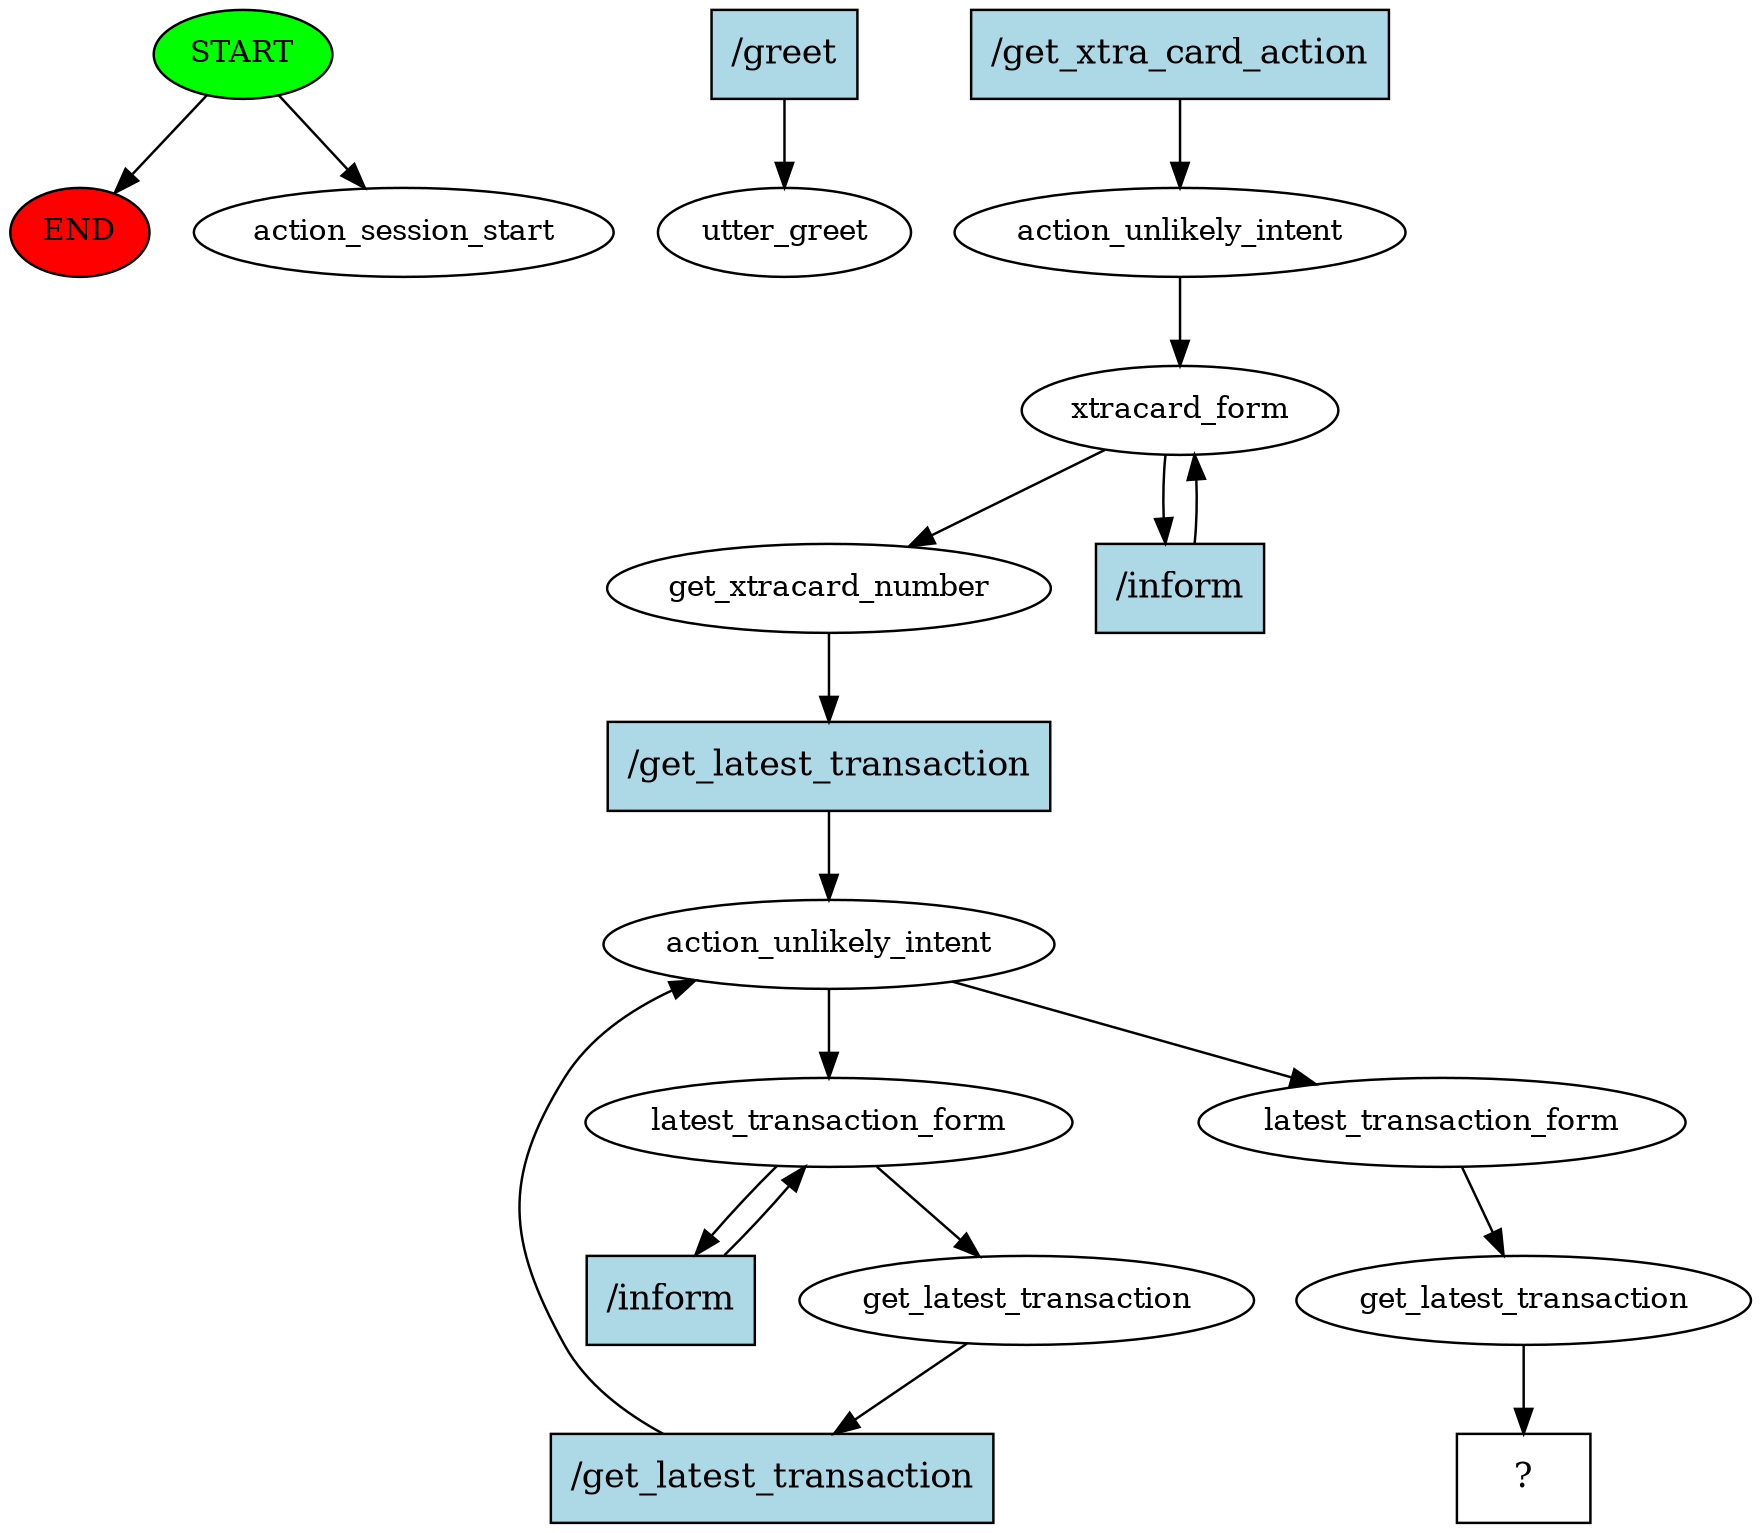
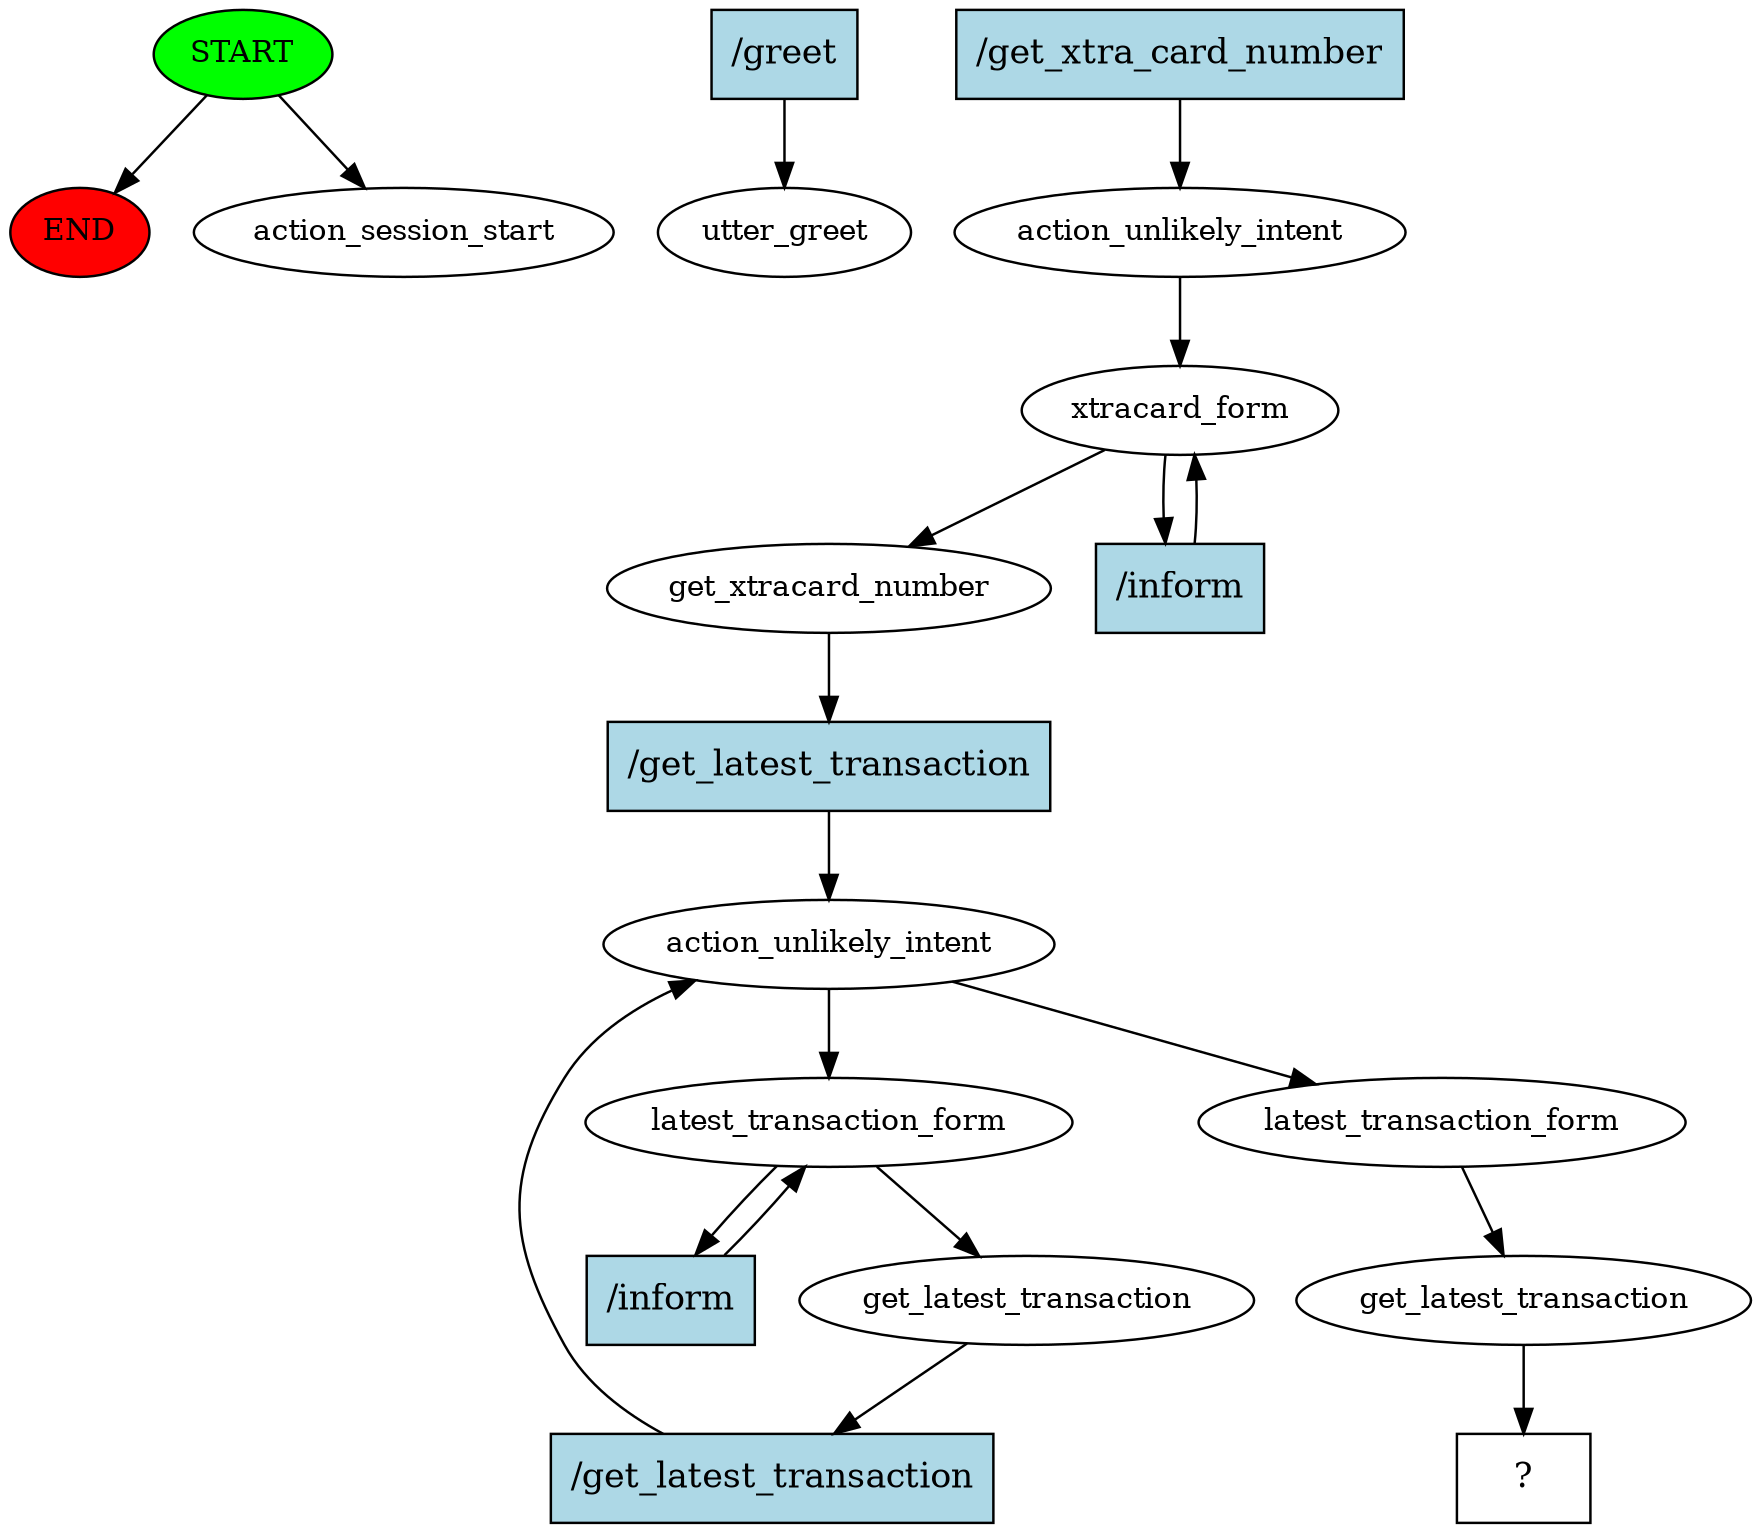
node "/get_xtra_card_action": label "/get_xtra_card_action" -> "/get_xtra_card_number"
